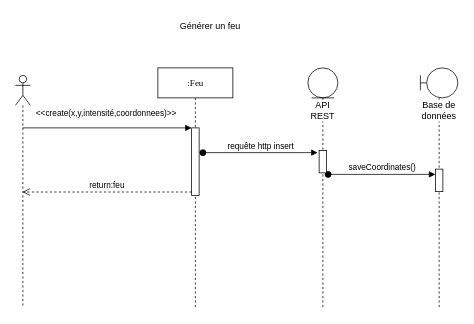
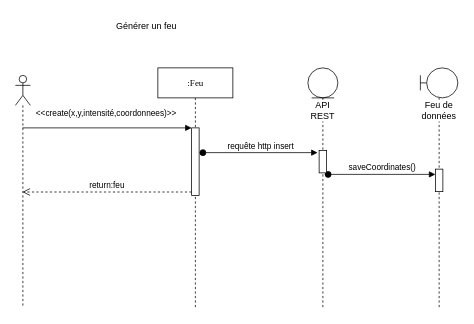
node "Générer un feu": moved (210, 27) -> (147, 27)
node "Base de données": label "Base de données" -> "Feu de données"
